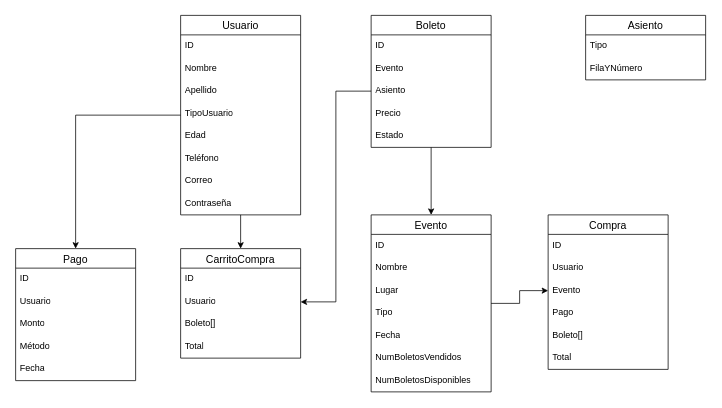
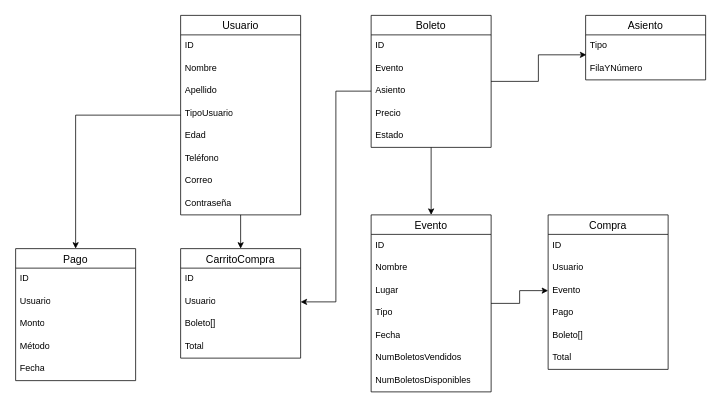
edge "Boleto" -> "FilaYNúmero": added
